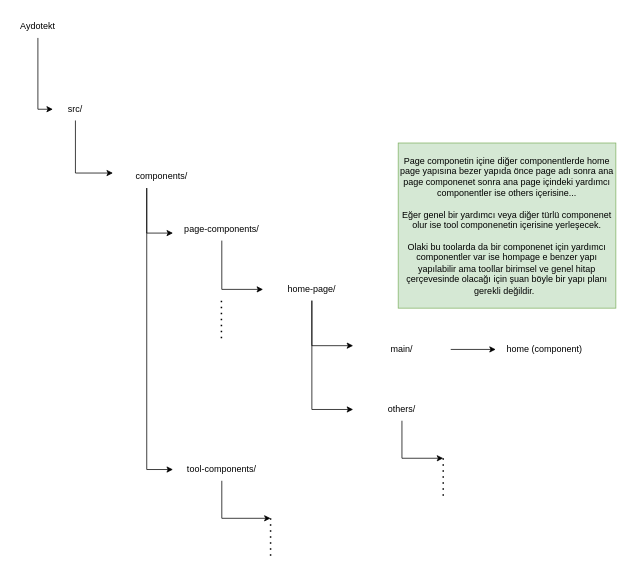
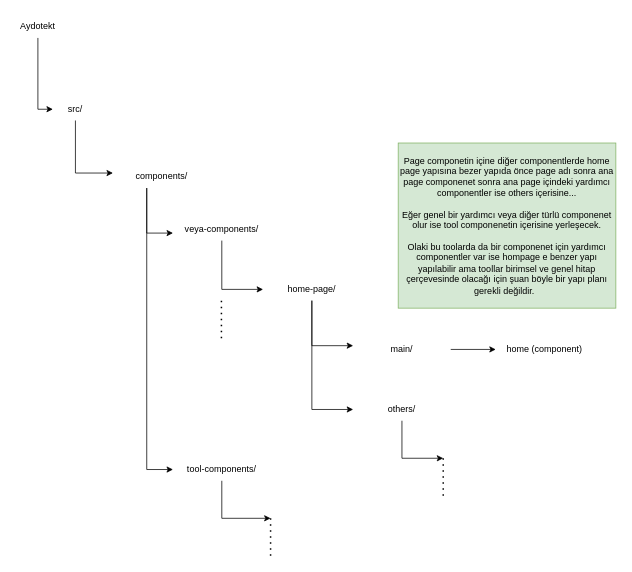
node "page-components/": label "page-components/" -> "veya-components/"
